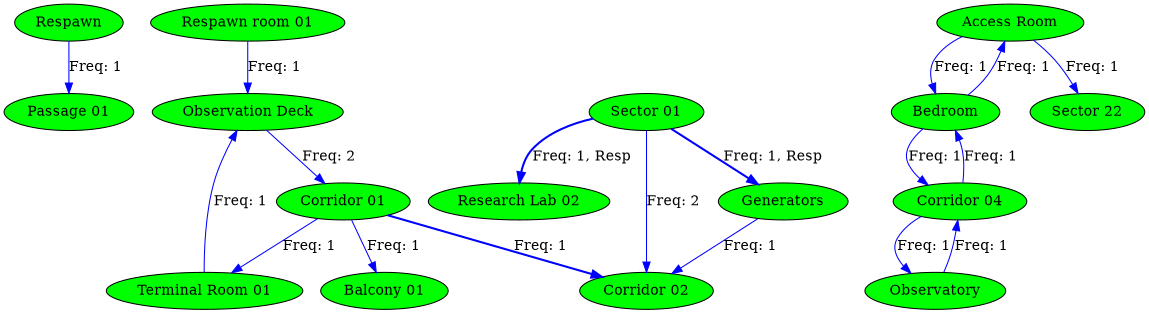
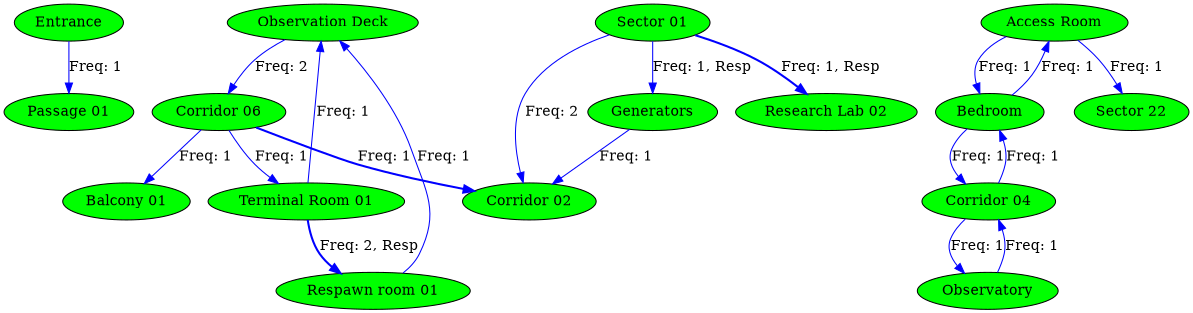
node "Respawn": label "Respawn" -> "Entrance"
edge "Sector 01" -> "Generators": style bold -> solid
node "Corridor 01": label "Corridor 01" -> "Corridor 06"
edge "Terminal Room 01" -> "Respawn room 01": added, label "Freq: 2, Resp"
